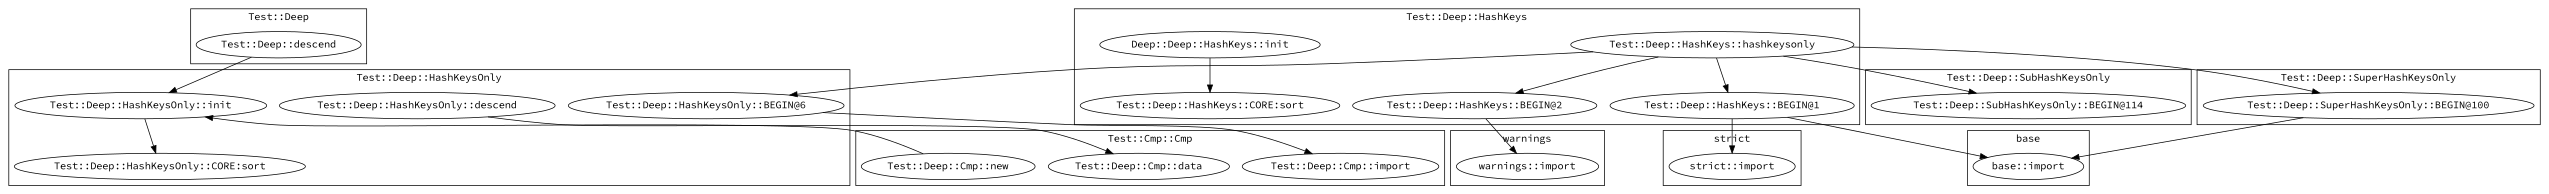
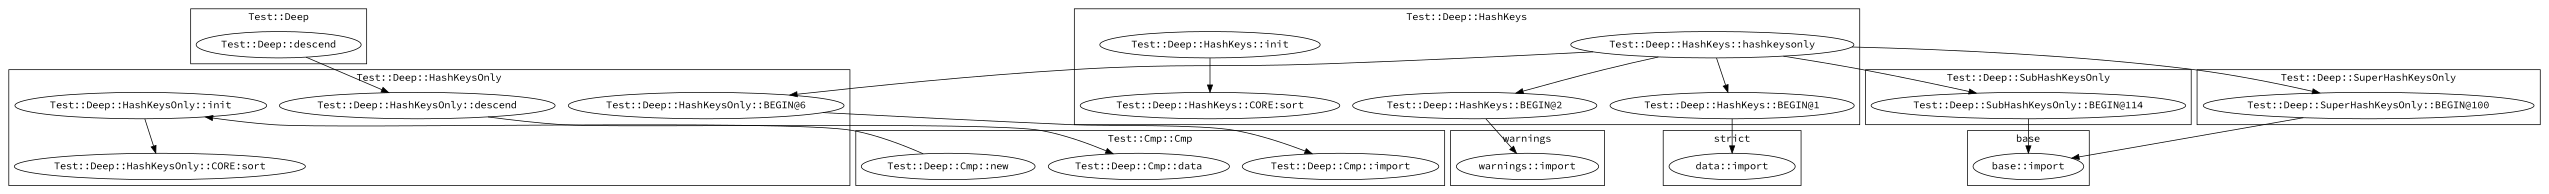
node "Deep::Deep::HashKeys::init": label "Deep::Deep::HashKeys::init" -> "Test::Deep::HashKeys::init"
edge "Test::Deep::descend" -> "Test::Deep::HashKeysOnly::init": now "Test::Deep::descend" -> "Test::Deep::HashKeysOnly::descend"
edge "Test::Deep::HashKeys::BEGIN@1" -> "base::import": now "Test::Deep::SubHashKeysOnly::BEGIN@114" -> "base::import"
node "strict::import": label "strict::import" -> "data::import"
